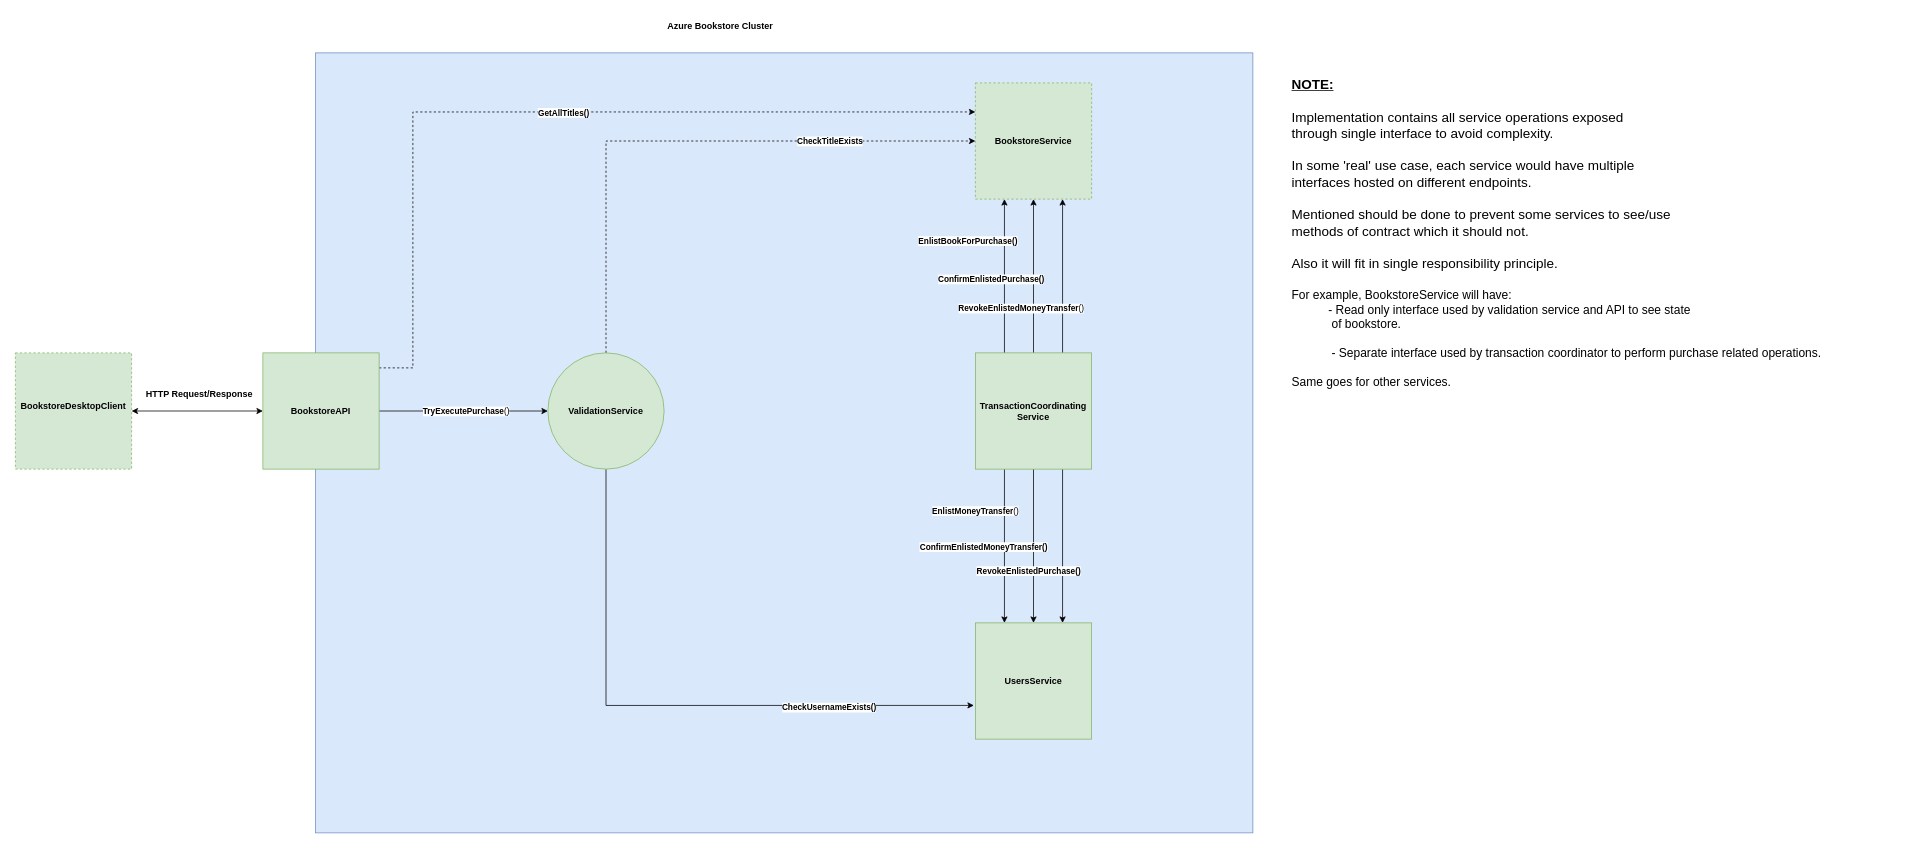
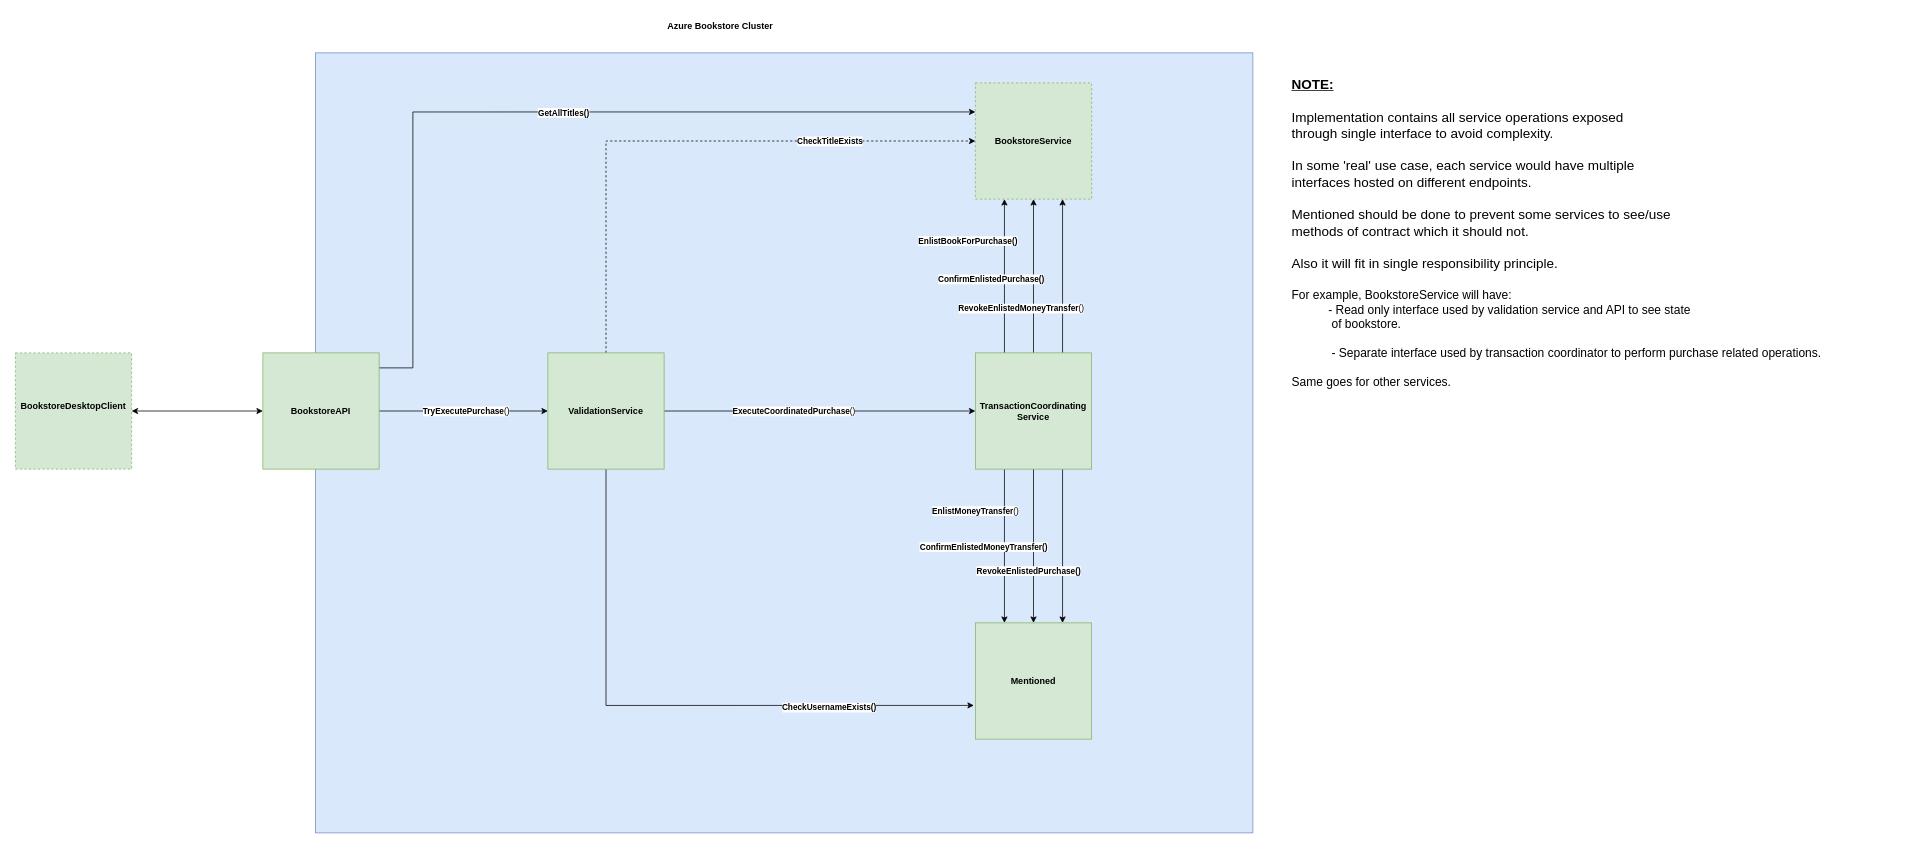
edge "BookstoreAPI" -> "BookstoreService": style dashed -> solid
node "HTTP Request/Response": removed
node "ValidationService": shape ellipse -> rectangle
edge "ValidationService" -> "TransactionCoordinating Service": added, label "ExecuteCoordinatedPurchase()"
node "UsersService": label "UsersService" -> "Mentioned"
